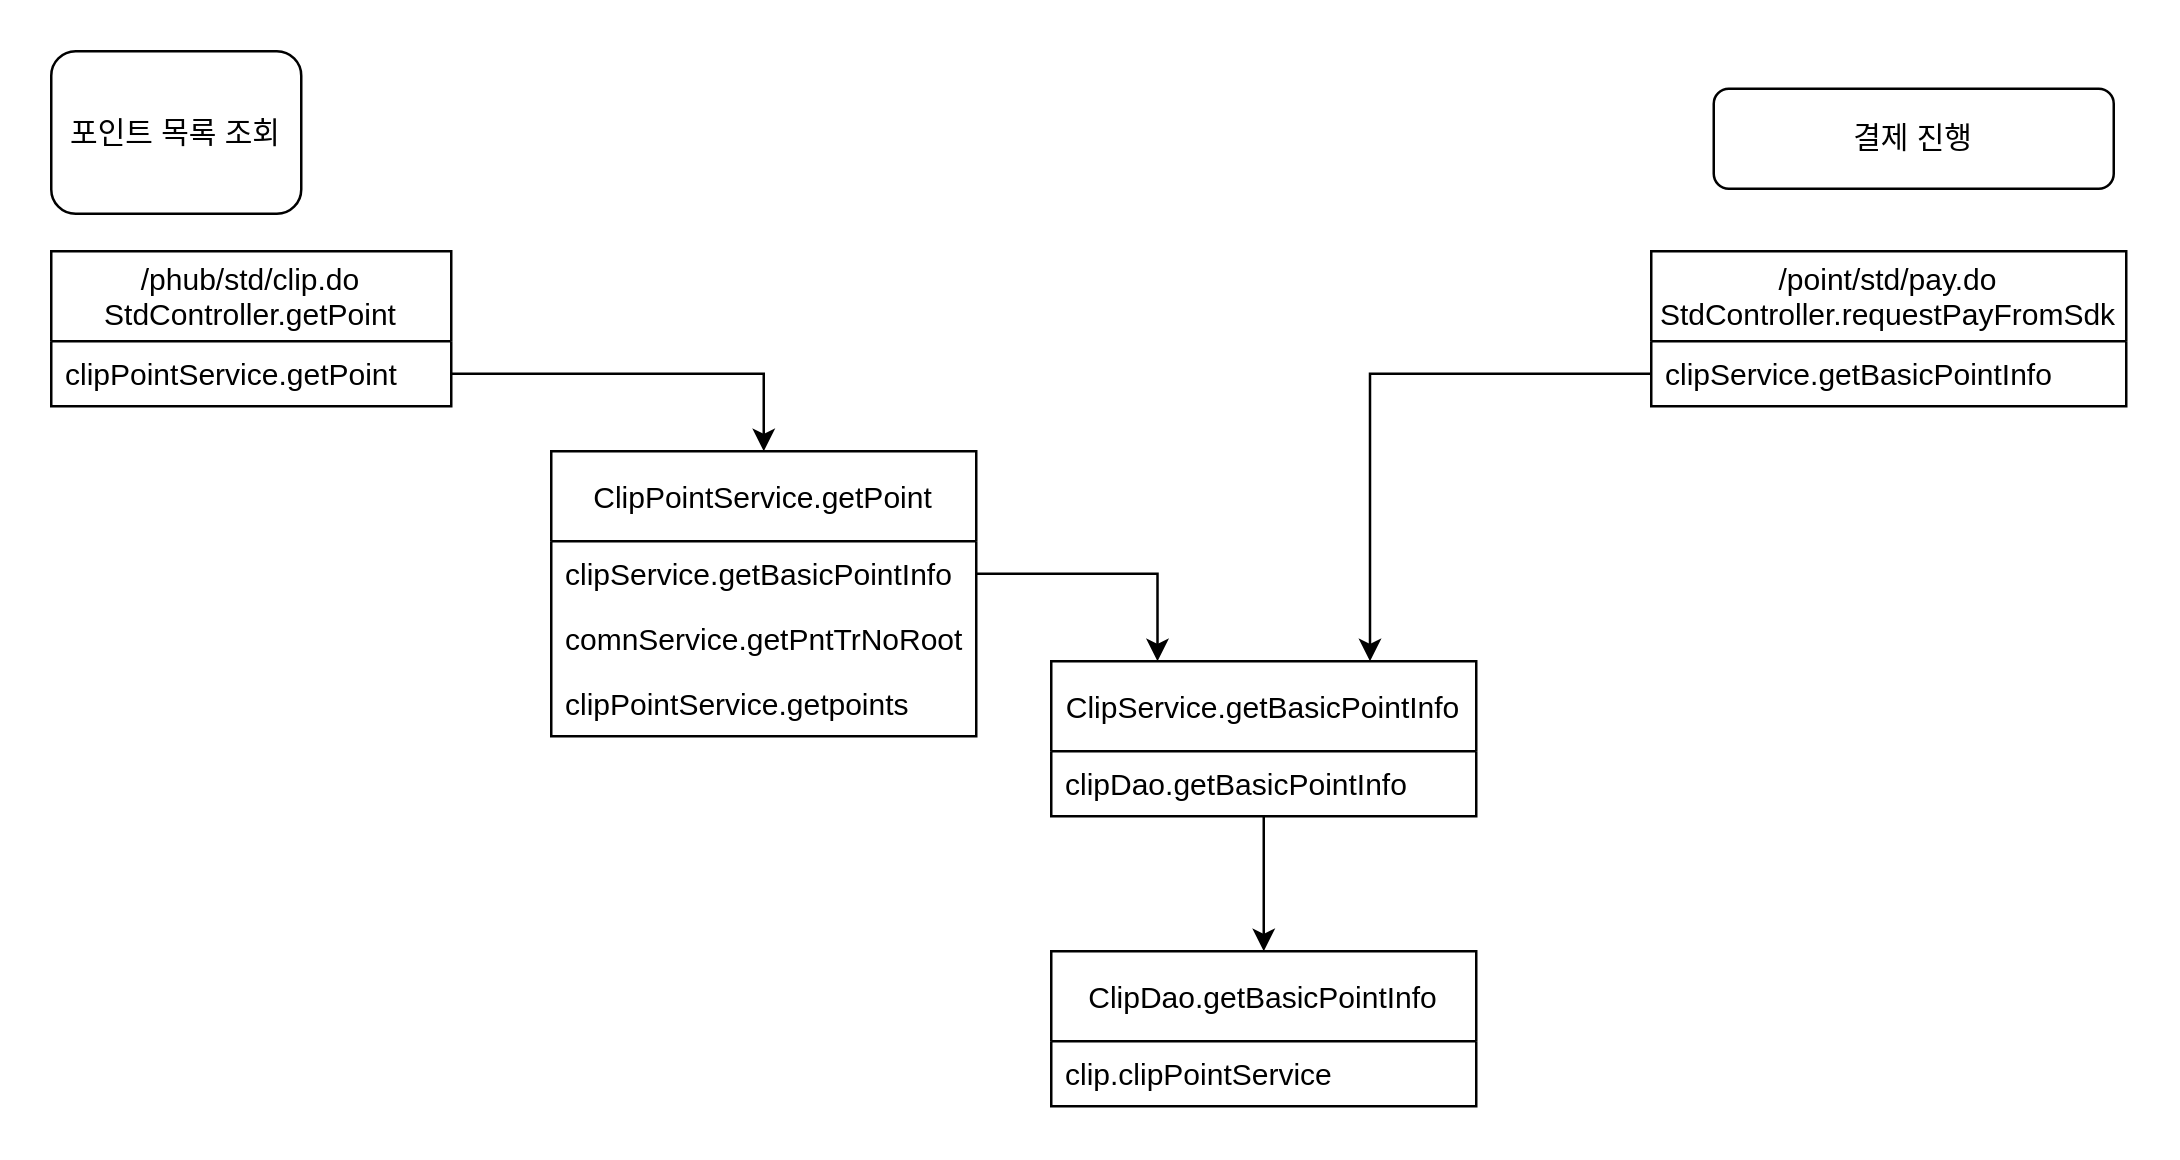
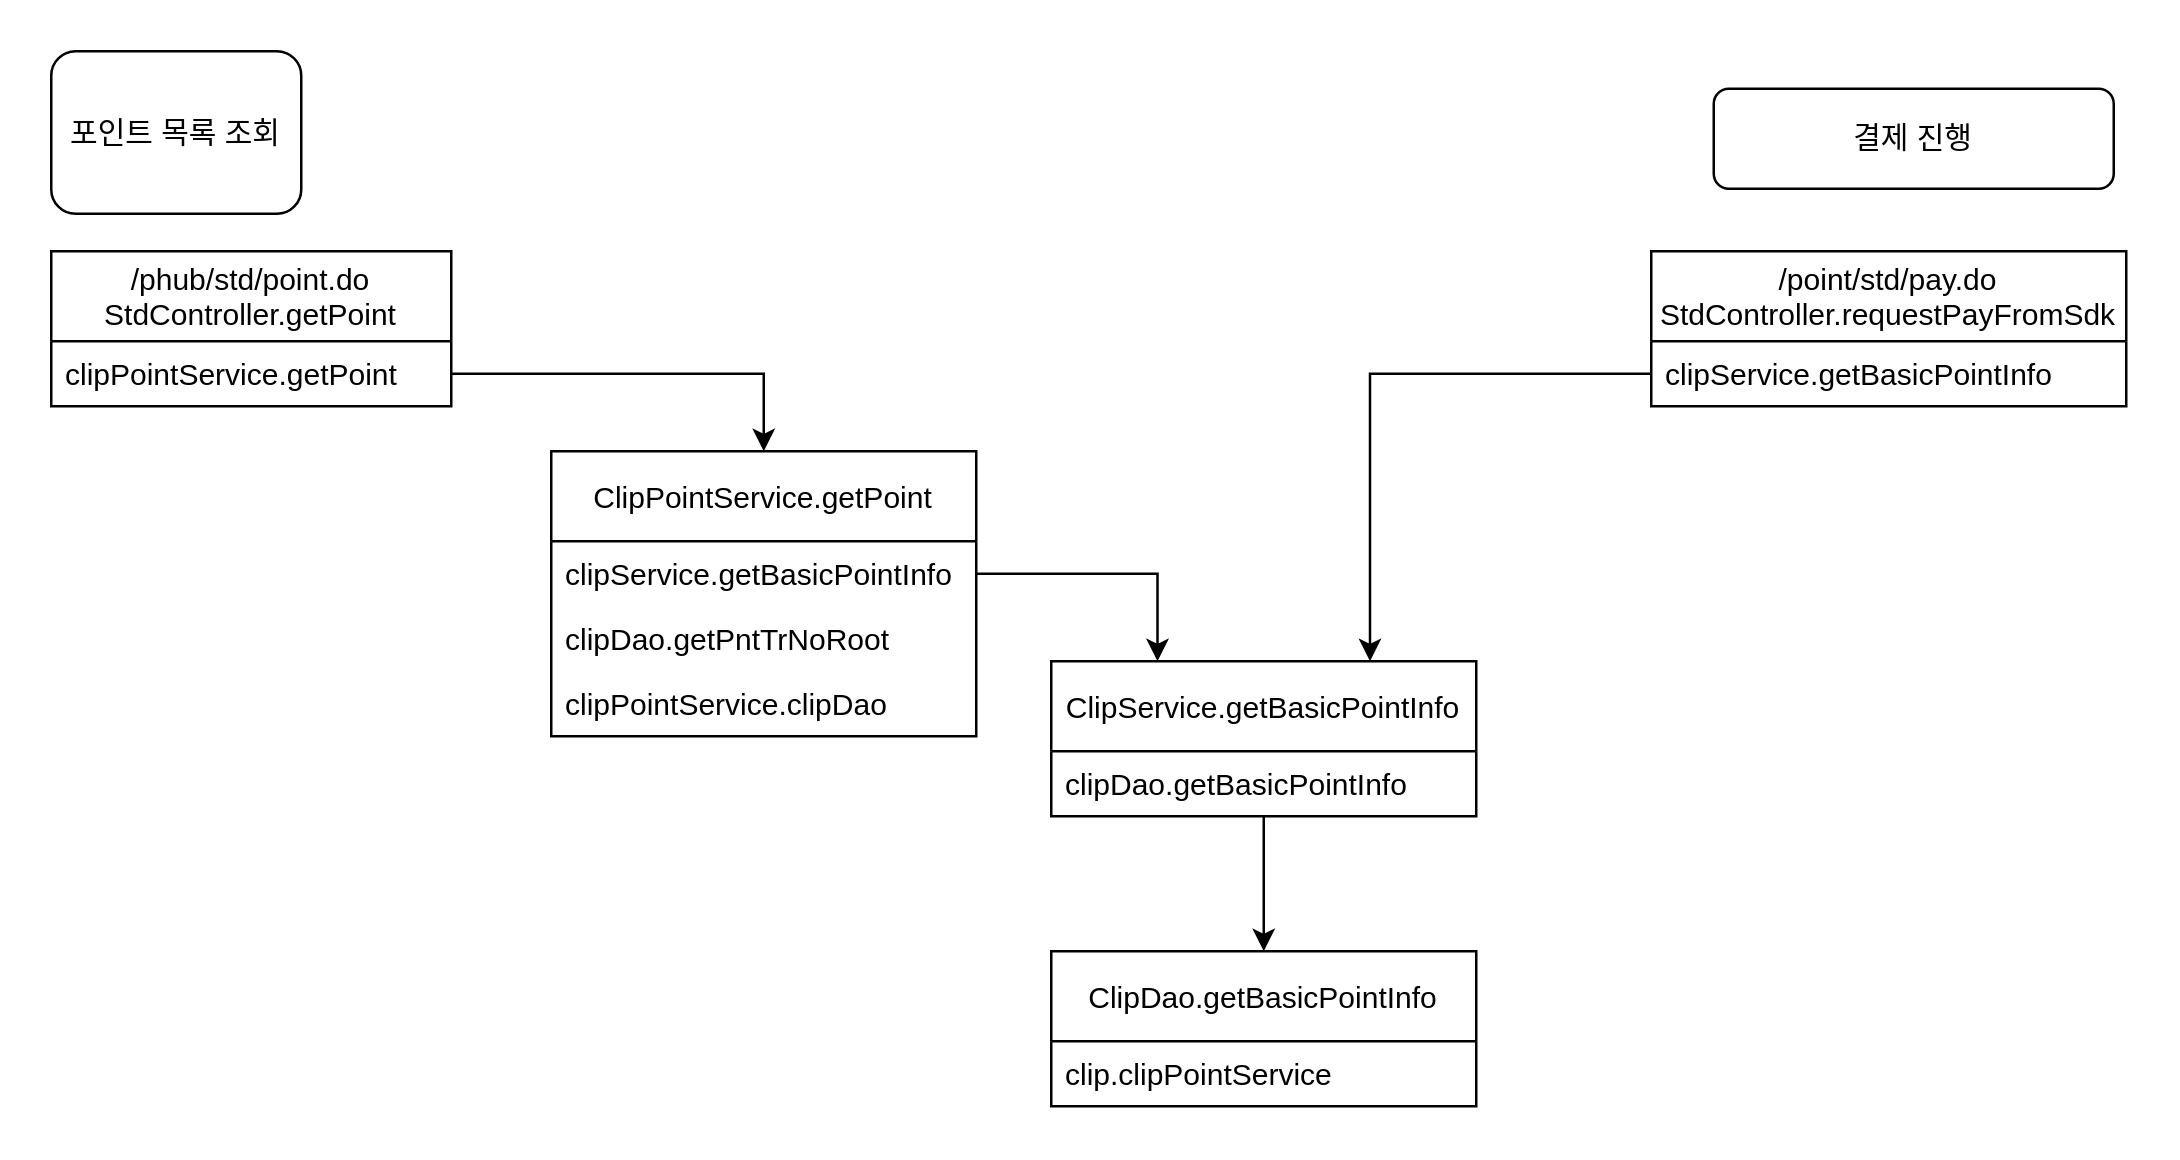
node "/phub/std/clip.do StdController.getPoint": label "/phub/std/clip.do StdController.getPoint" -> "/phub/std/point.do StdController.getPoint"
node "comnService.getPntTrNoRoot": label "comnService.getPntTrNoRoot" -> "clipDao.getPntTrNoRoot"
node "clipPointService.getpoints": label "clipPointService.getpoints" -> "clipPointService.clipDao"
